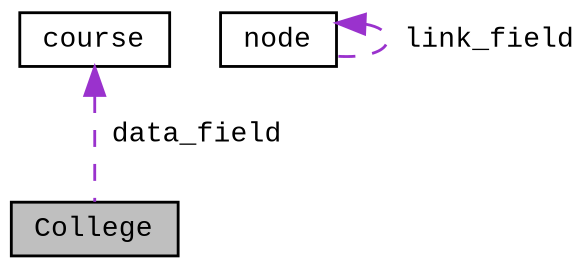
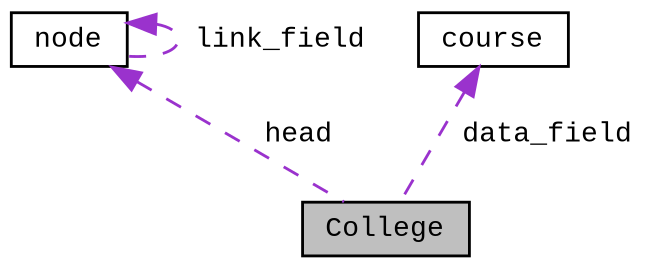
edge "College" -> "node": added, label "head"
